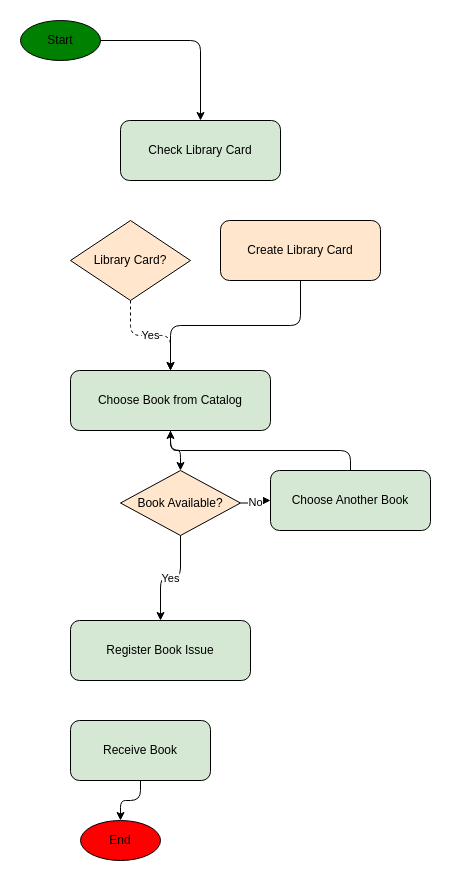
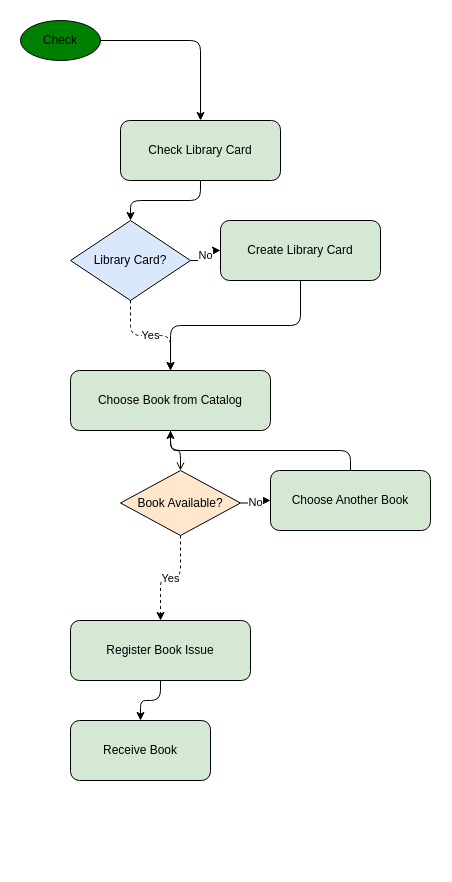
node "Start": label "Start" -> "Check"
edge "Check Library Card" -> "Library Card?": added
node "Create Library Card": fillcolor #ffe6cc -> #d5e8d4
edge "Library Card?" -> "Create Library Card": added, label "No"
node "Library Card?": fillcolor #ffe6cc -> #dae8fc
edge "Choose Book from Catalog" -> "Book Available?": arrowhead classic -> open
edge "Book Available?" -> "Register Book Issue": style solid -> dashed
edge "Register Book Issue" -> "Receive Book": added
edge "Receive Book" -> "End": removed
node "End": removed
